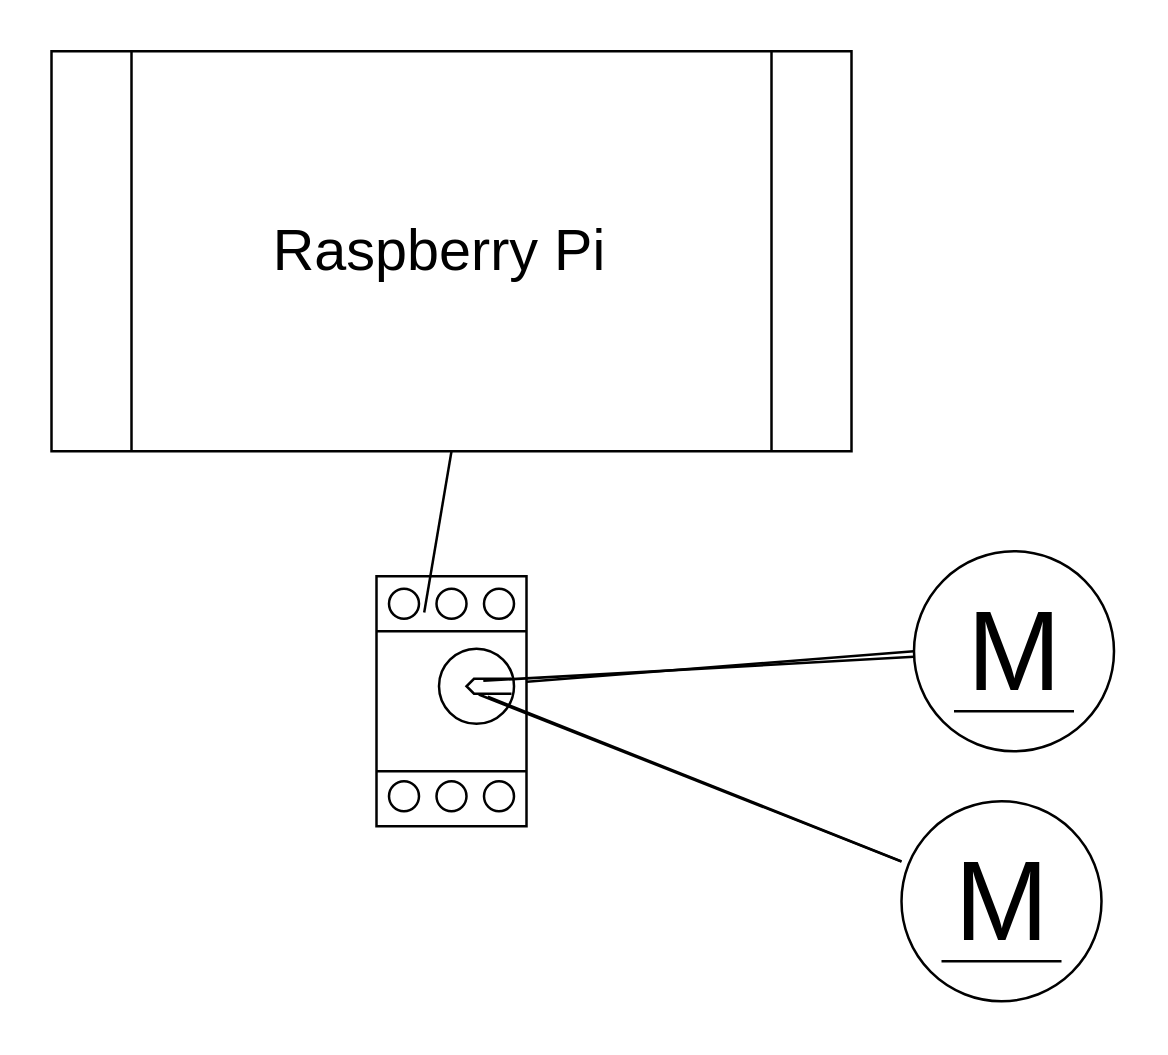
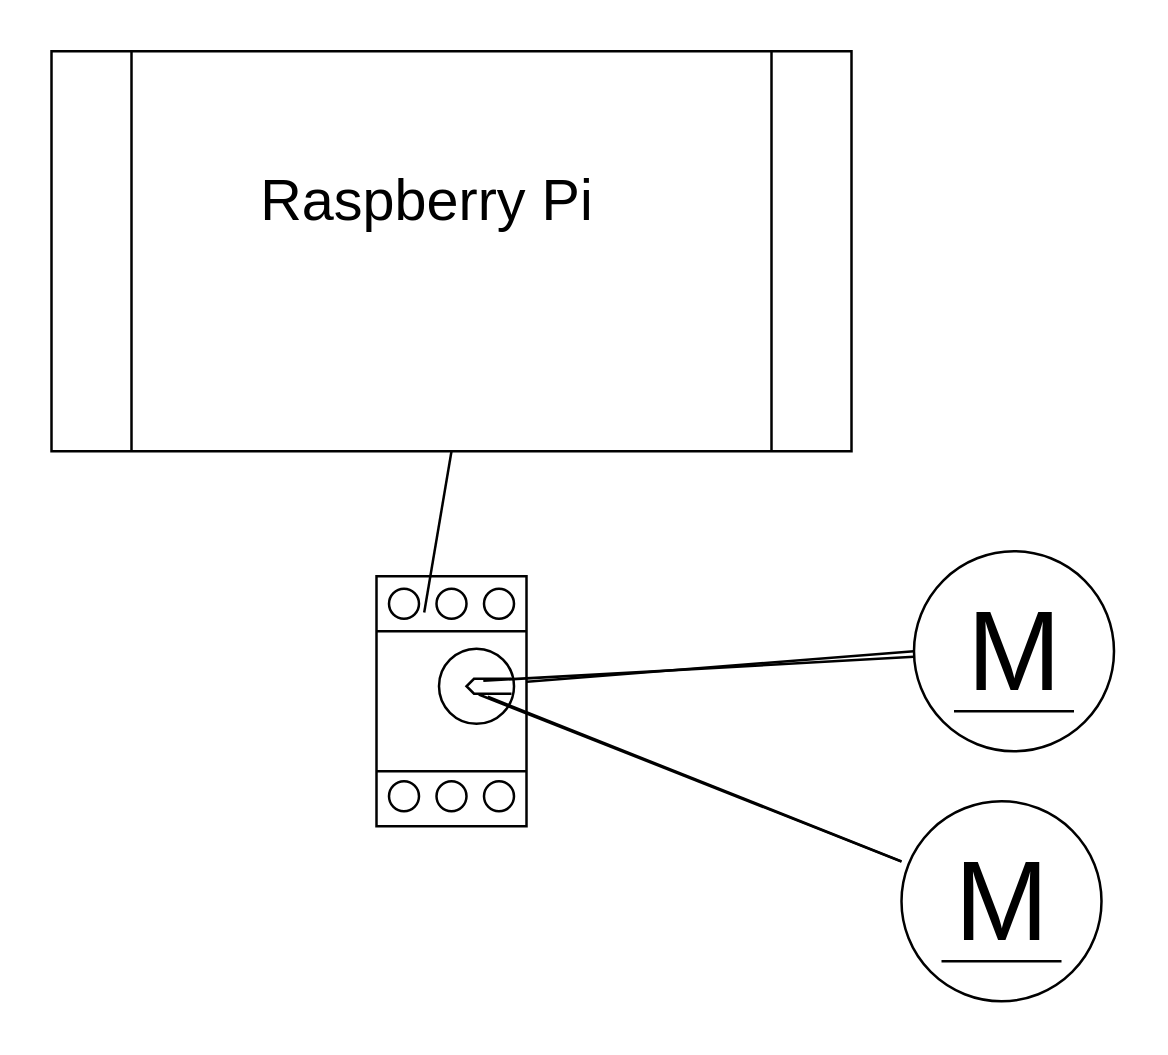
node "Raspberry Pi": moved (439, 251) -> (426, 201)
